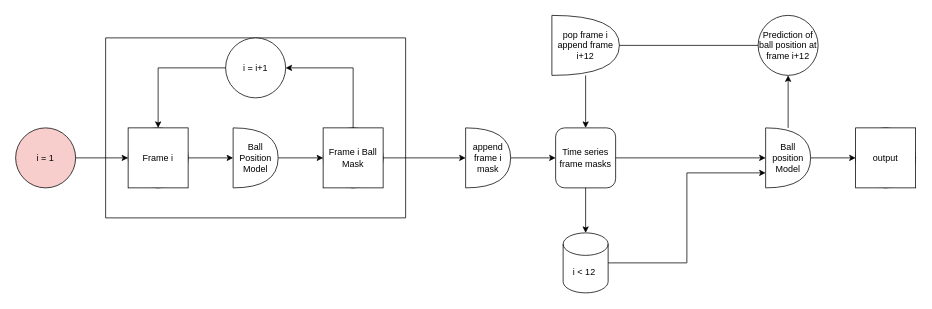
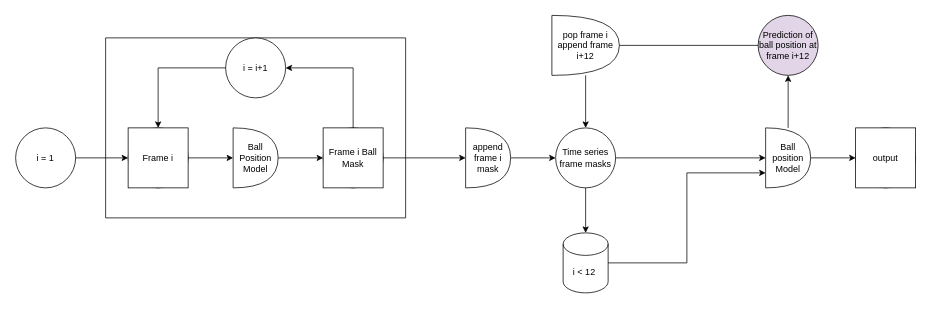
node "Prediction of ball position at frame i+12": fillcolor #ffffff -> #e1d5e7
node "i = 1": fillcolor #f8cecc -> #ffffff
node "Time series frame masks": shape rounded rectangle -> ellipse
